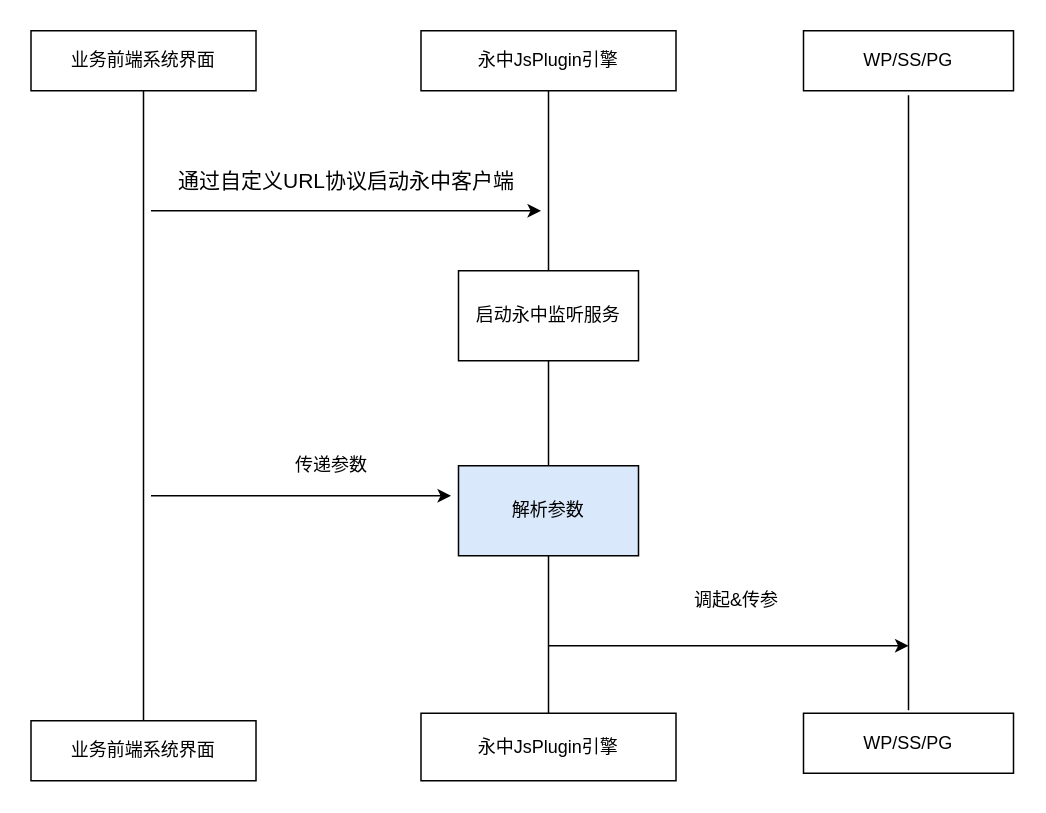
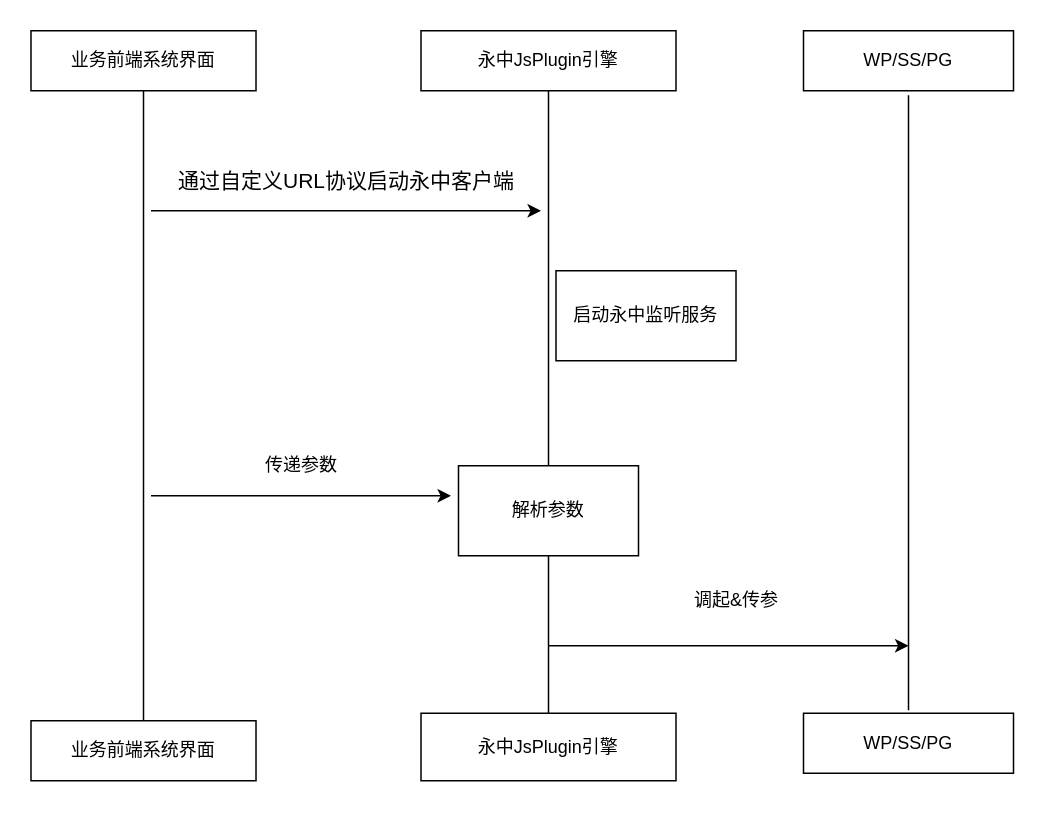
node "启动永中监听服务": moved (548, 316) -> (646, 316)
node "传递参数": moved (331, 466) -> (301, 466)
node "解析参数": fillcolor #dae8fc -> #ffffff
